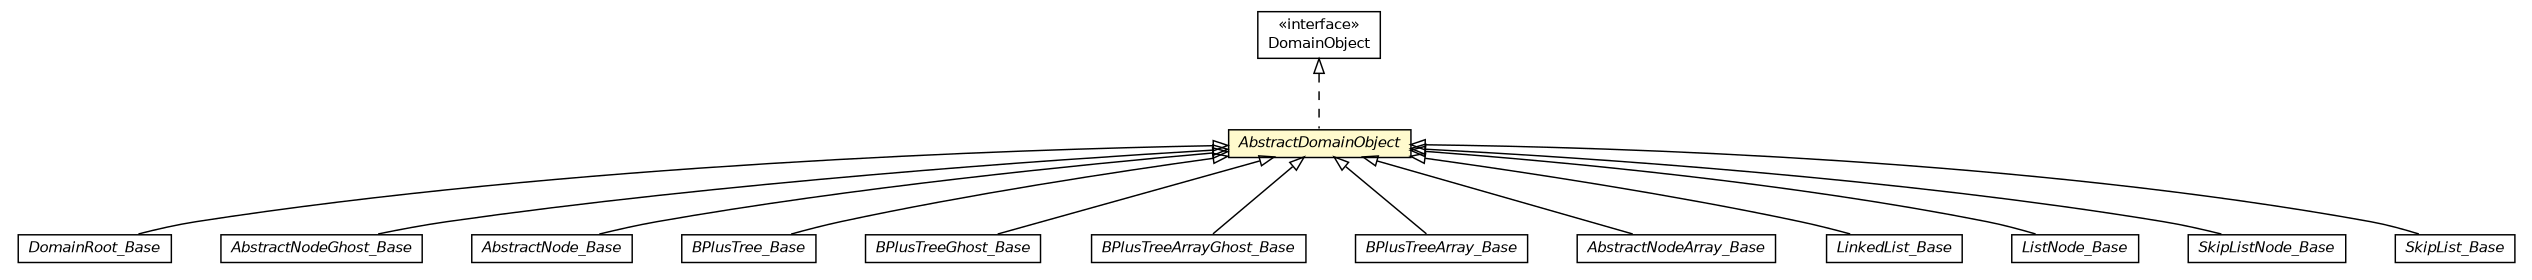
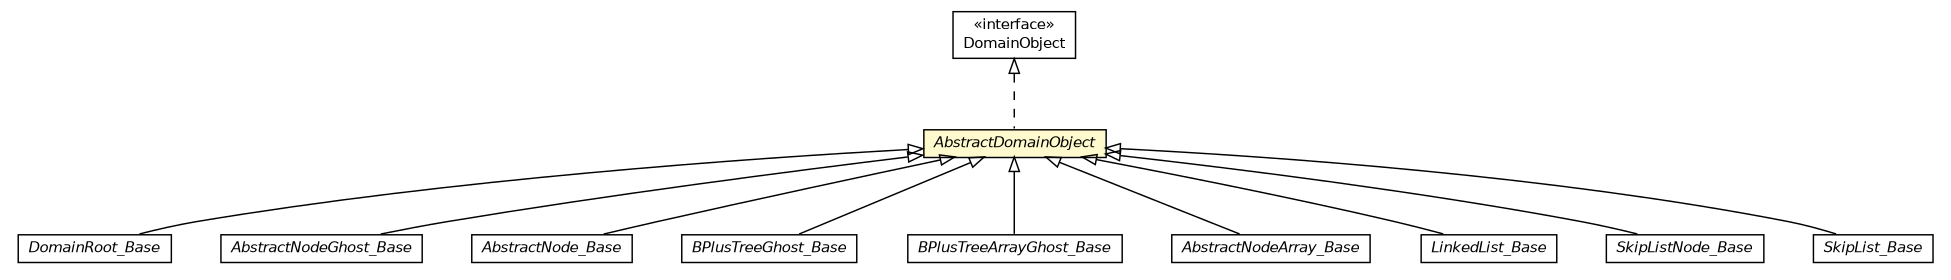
node "BPlusTree_Base": removed
node "BPlusTreeArray_Base": removed
node "ListNode_Base": removed
